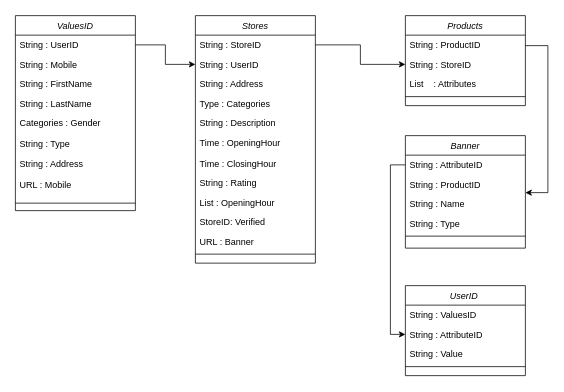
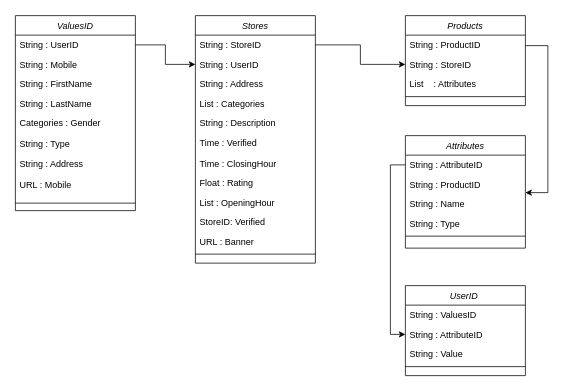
node "Type : Categories": label "Type : Categories" -> "List : Categories"
node "Time : OpeningHour": label "Time : OpeningHour" -> "Time : Verified"
node "Banner": label "Banner" -> "Attributes"
node "String : Rating": label "String : Rating" -> "Float : Rating"
